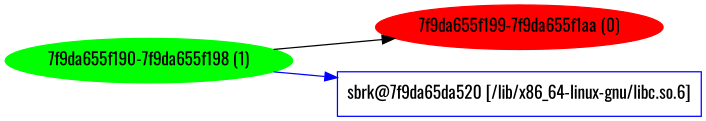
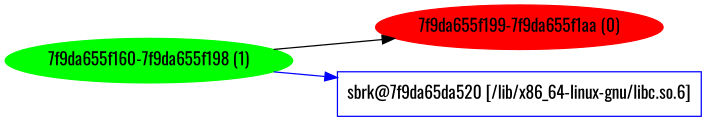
node "7f9da655f190-7f9da655f198 (1)": label "7f9da655f190-7f9da655f198 (1)" -> "7f9da655f160-7f9da655f198 (1)"
